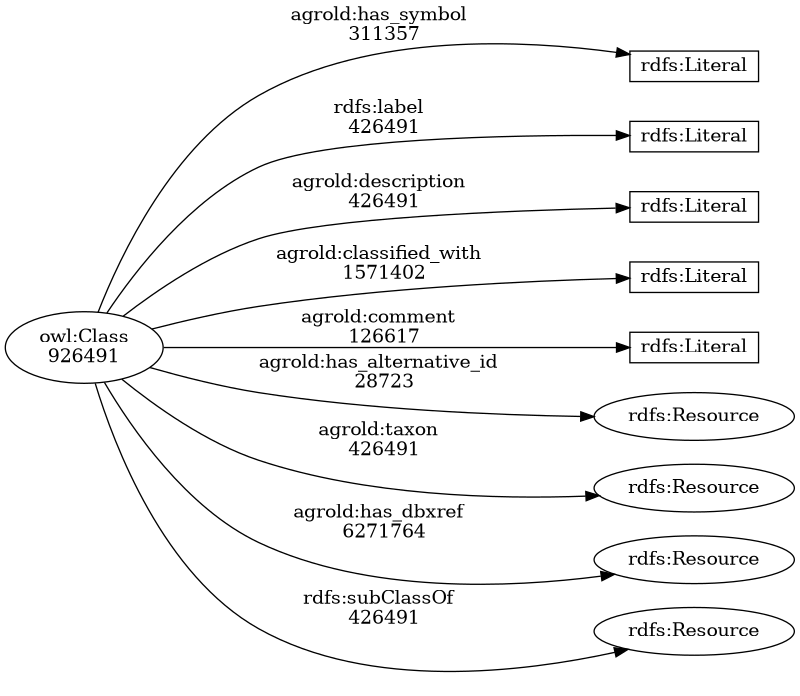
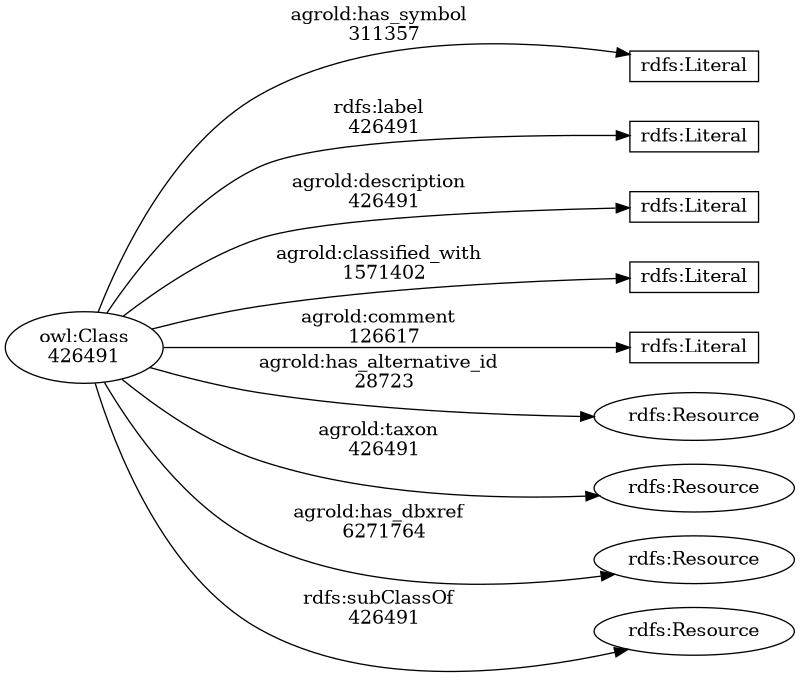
node "owl:Class 926491": label "owl:Class 926491" -> "owl:Class 426491"
